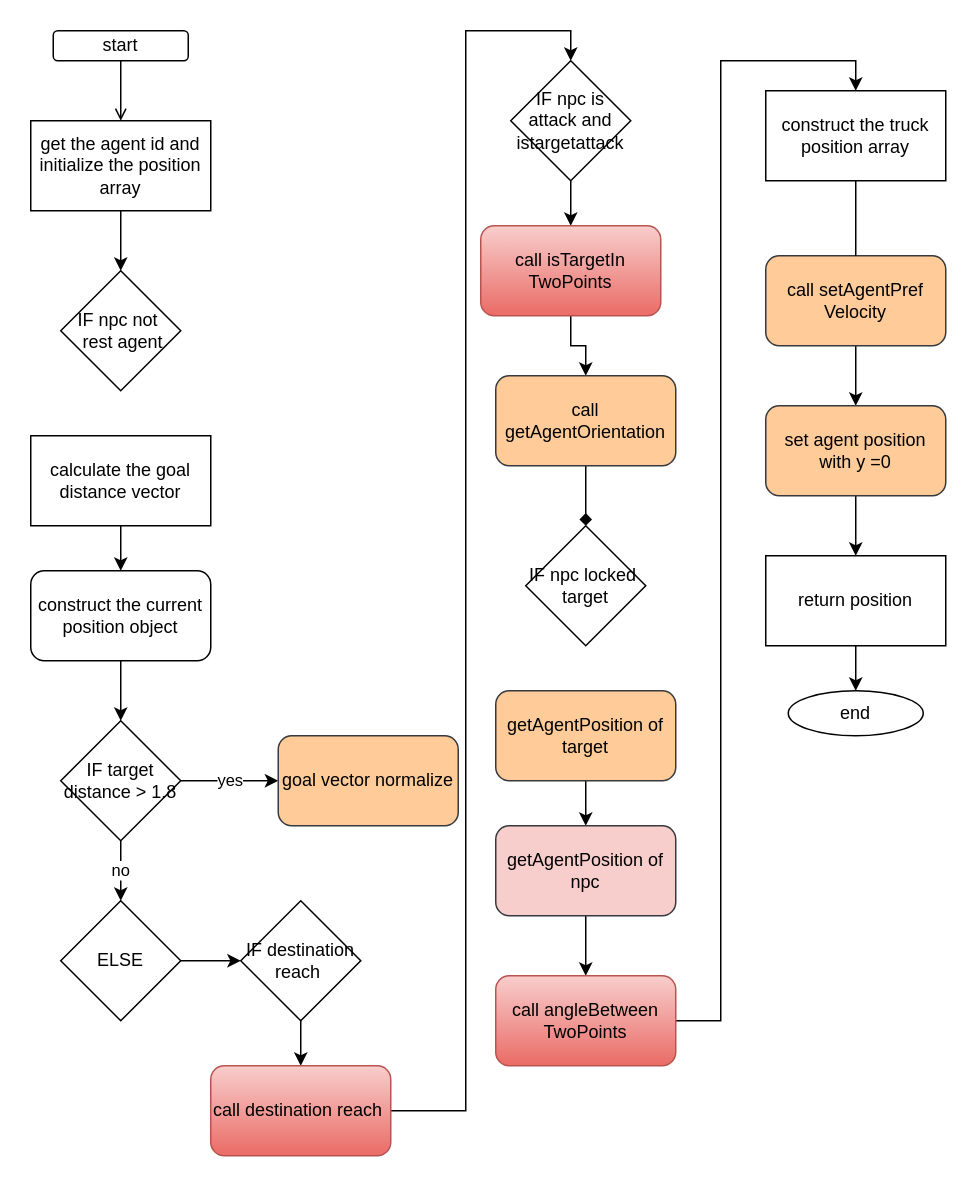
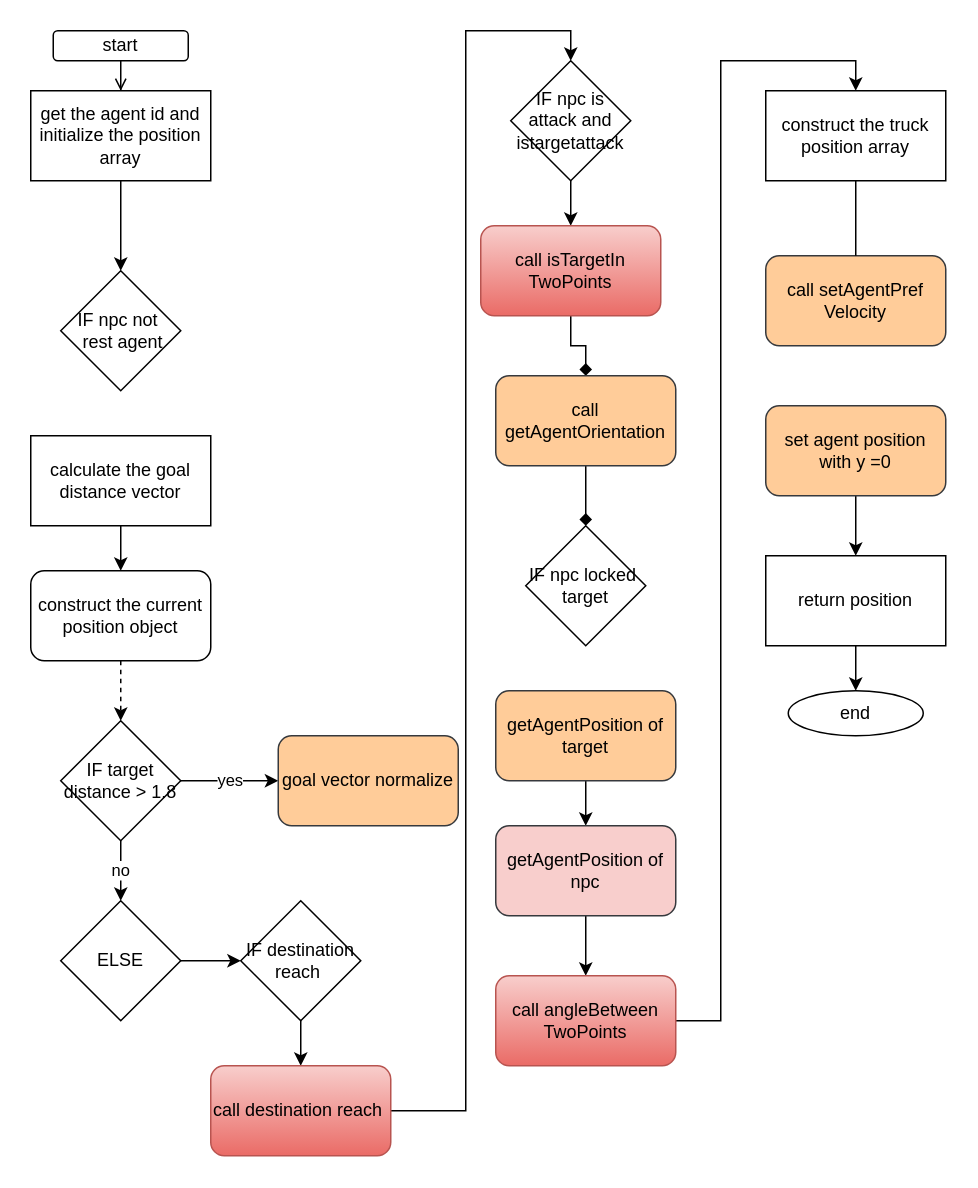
node "get the agent id and initialize the position array": moved (121, 166) -> (121, 136)
edge "call isTargetIn TwoPoints" -> "call getAgentOrientation": arrowhead classic -> diamond
edge "call setAgentPref Velocity" -> "set agent position with y =0": removed
edge "construct the current position object" -> "IF target distance > 1.8": style solid -> dashed
